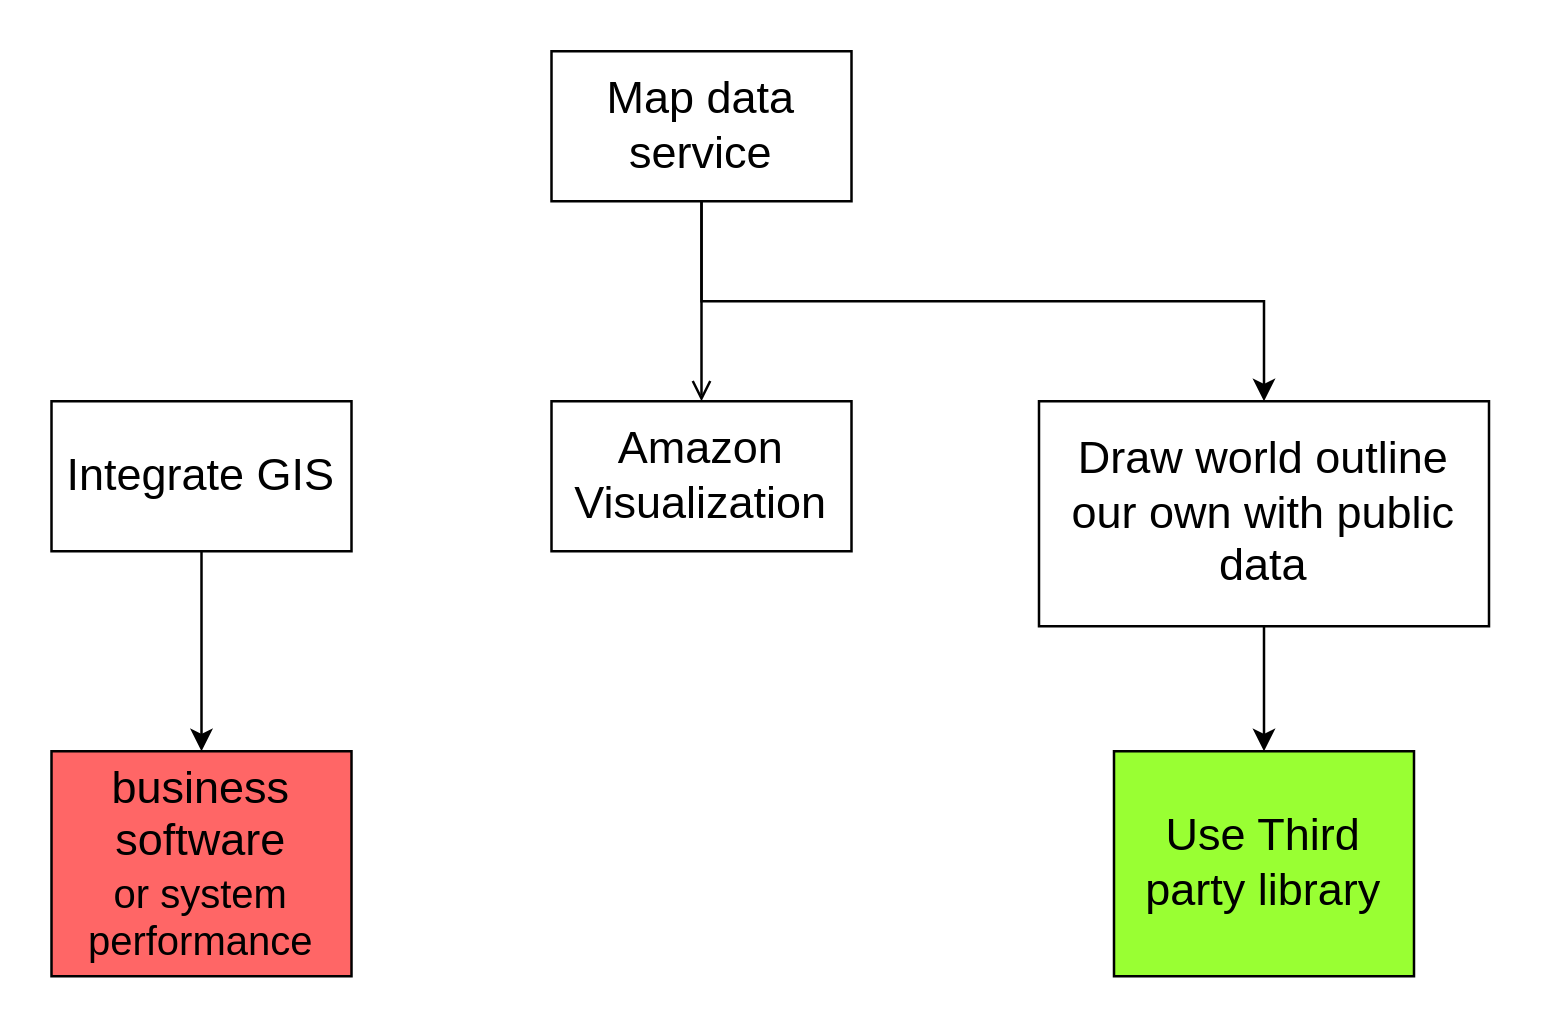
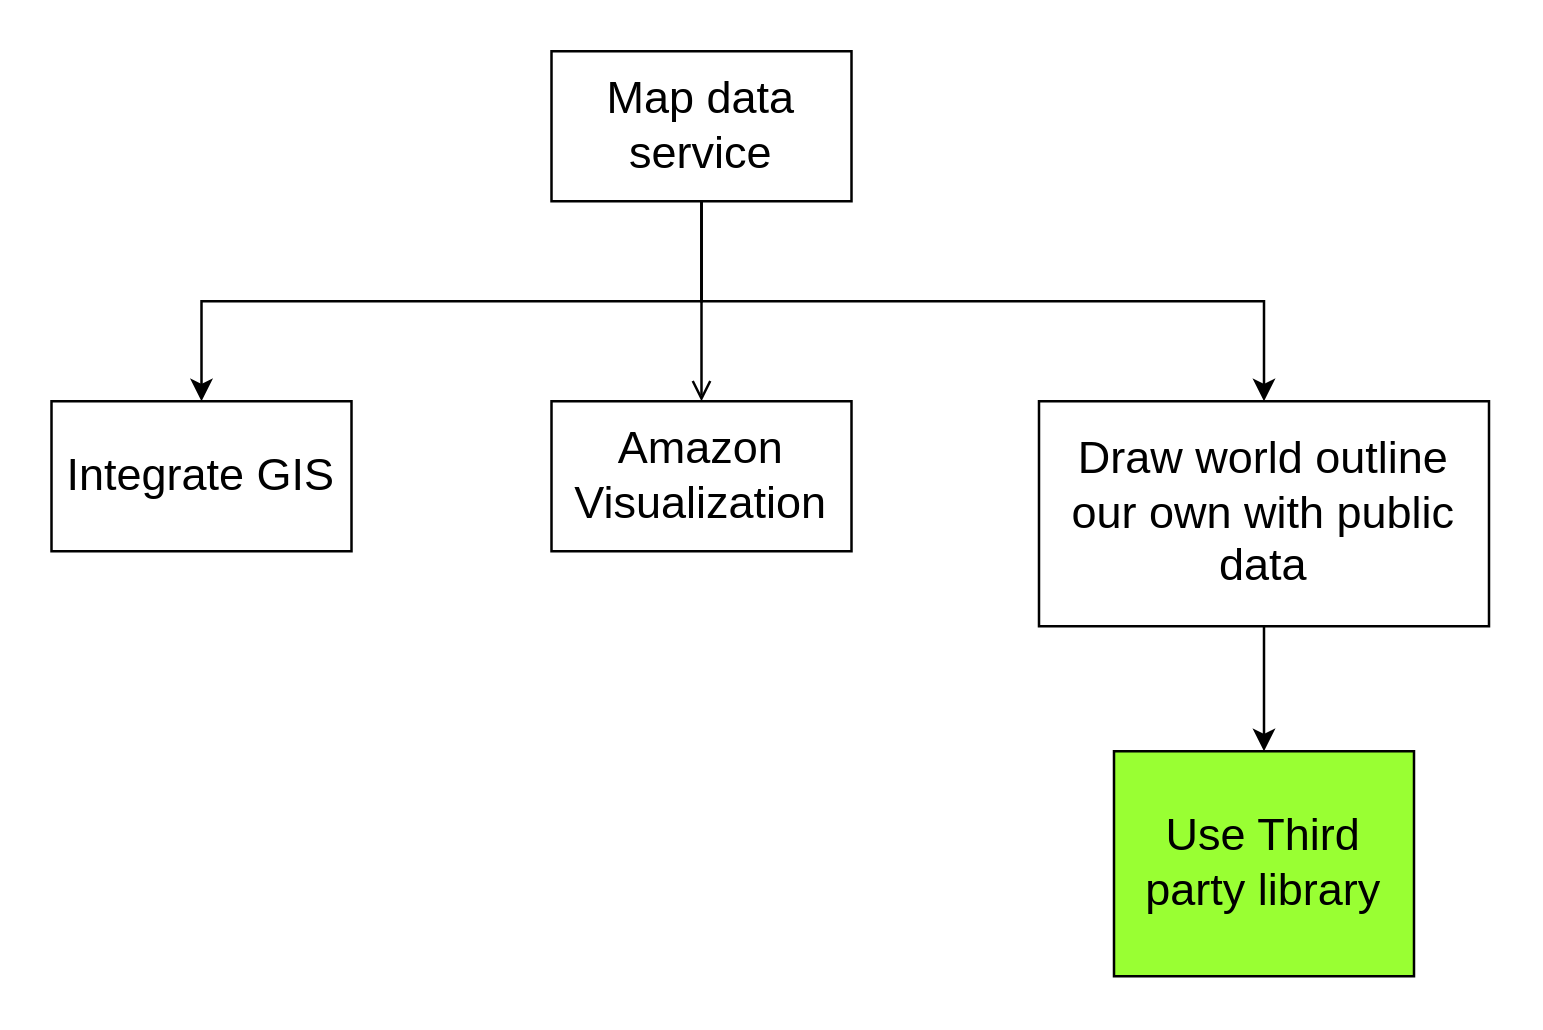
edge "Map data service" -> "Integrate GIS": added
edge "Integrate GIS" -> "business software or system performance": removed
node "business software or system performance": removed
